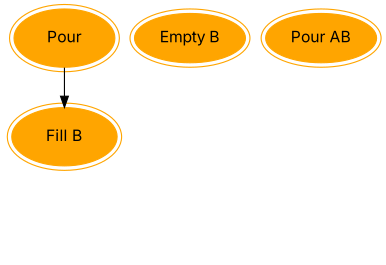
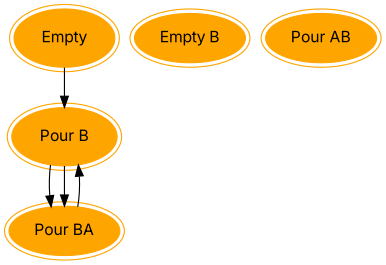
node "Pour": label "Pour" -> "Empty"
node "Fill B": label "Fill B" -> "Pour B"
node "Pour BA": added
